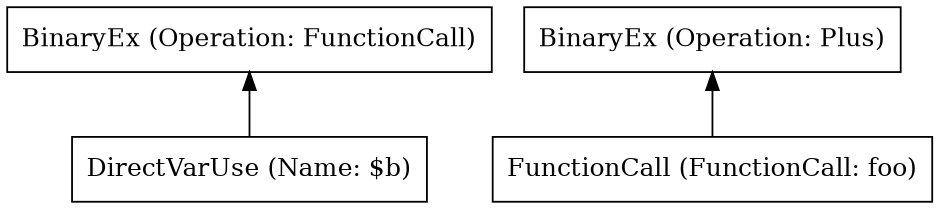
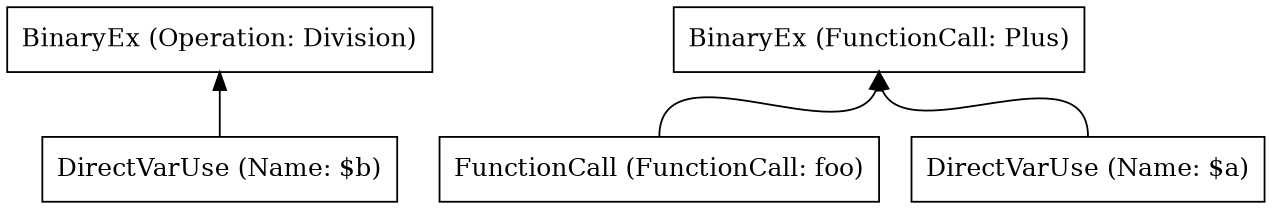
node "BinaryEx (Operation: FunctionCall)": label "BinaryEx (Operation: FunctionCall)" -> "BinaryEx (Operation: Division)"
node "BinaryEx (Operation: Plus)": label "BinaryEx (Operation: Plus)" -> "BinaryEx (FunctionCall: Plus)"
node "DirectVarUse (Name: $a)": added
